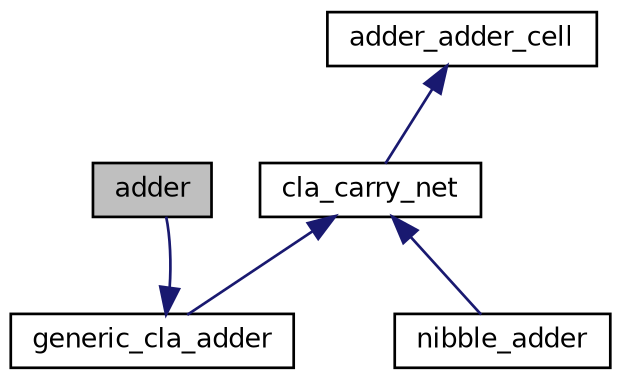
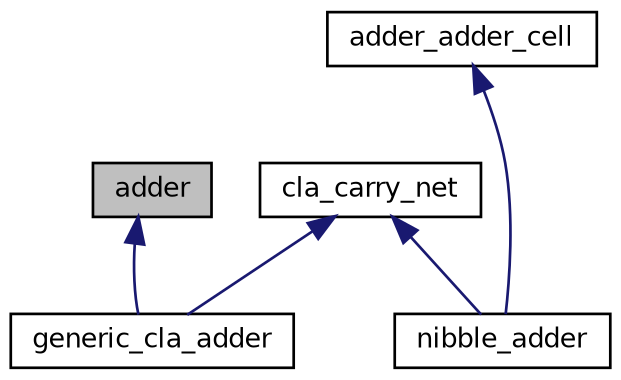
edge "cla_carry_net" -> "adder_adder_cell": now "nibble_adder" -> "adder_adder_cell"
edge "adder" -> "generic_cla_adder": reversed
